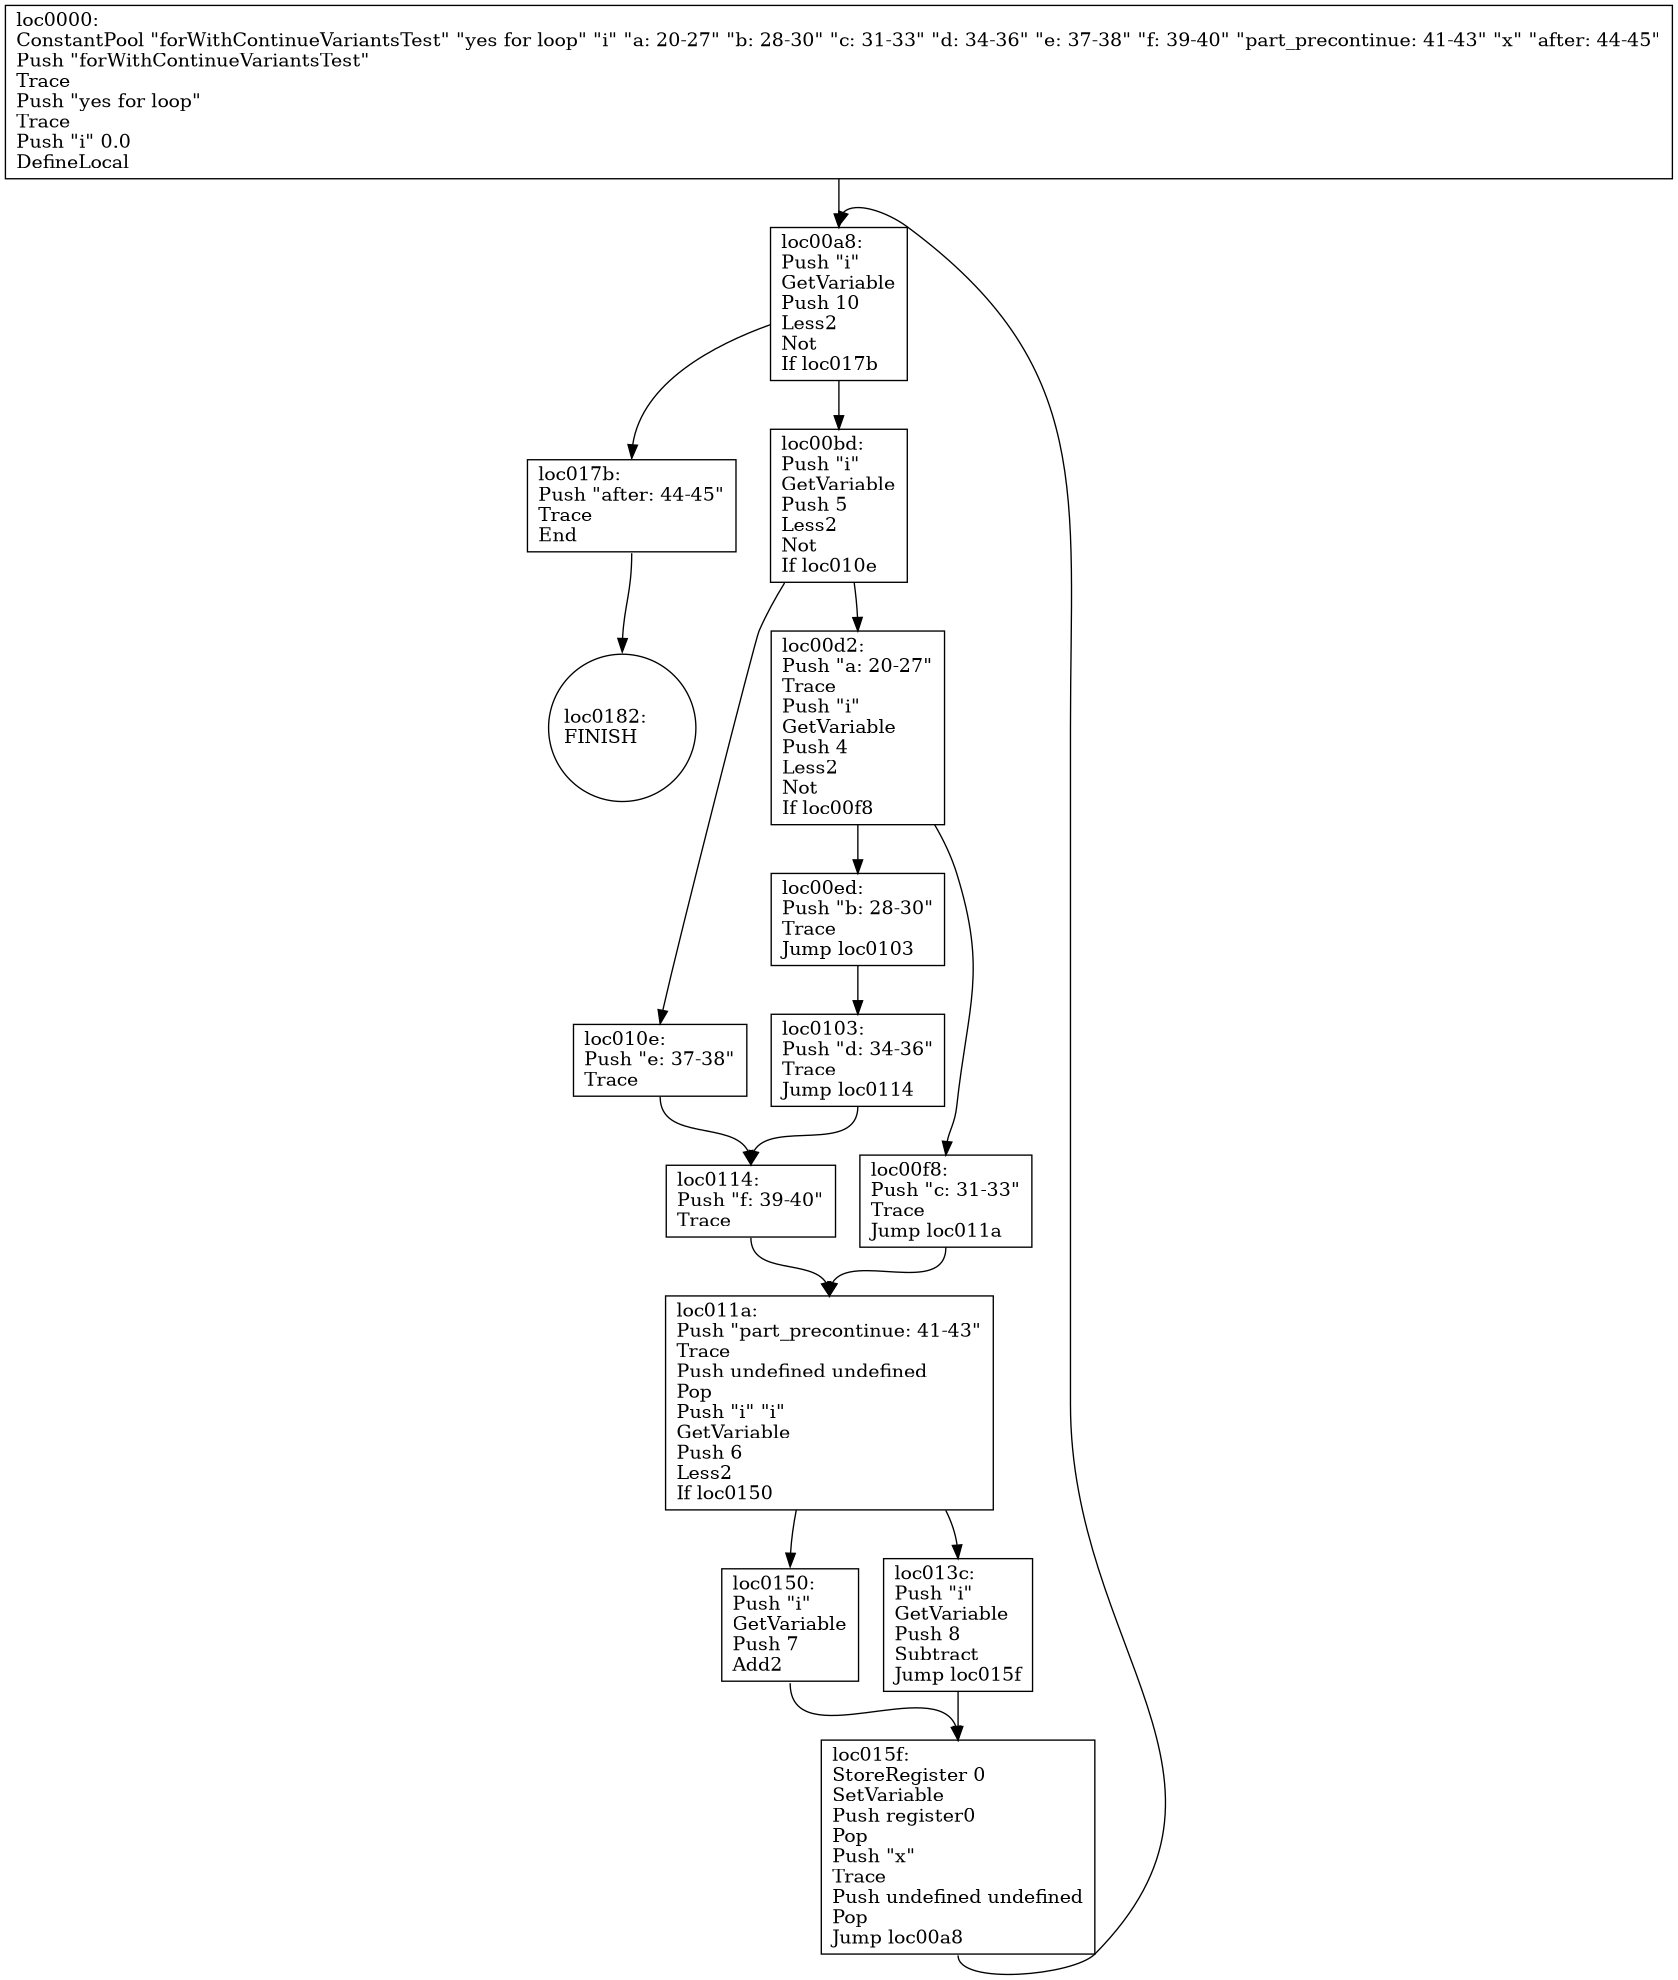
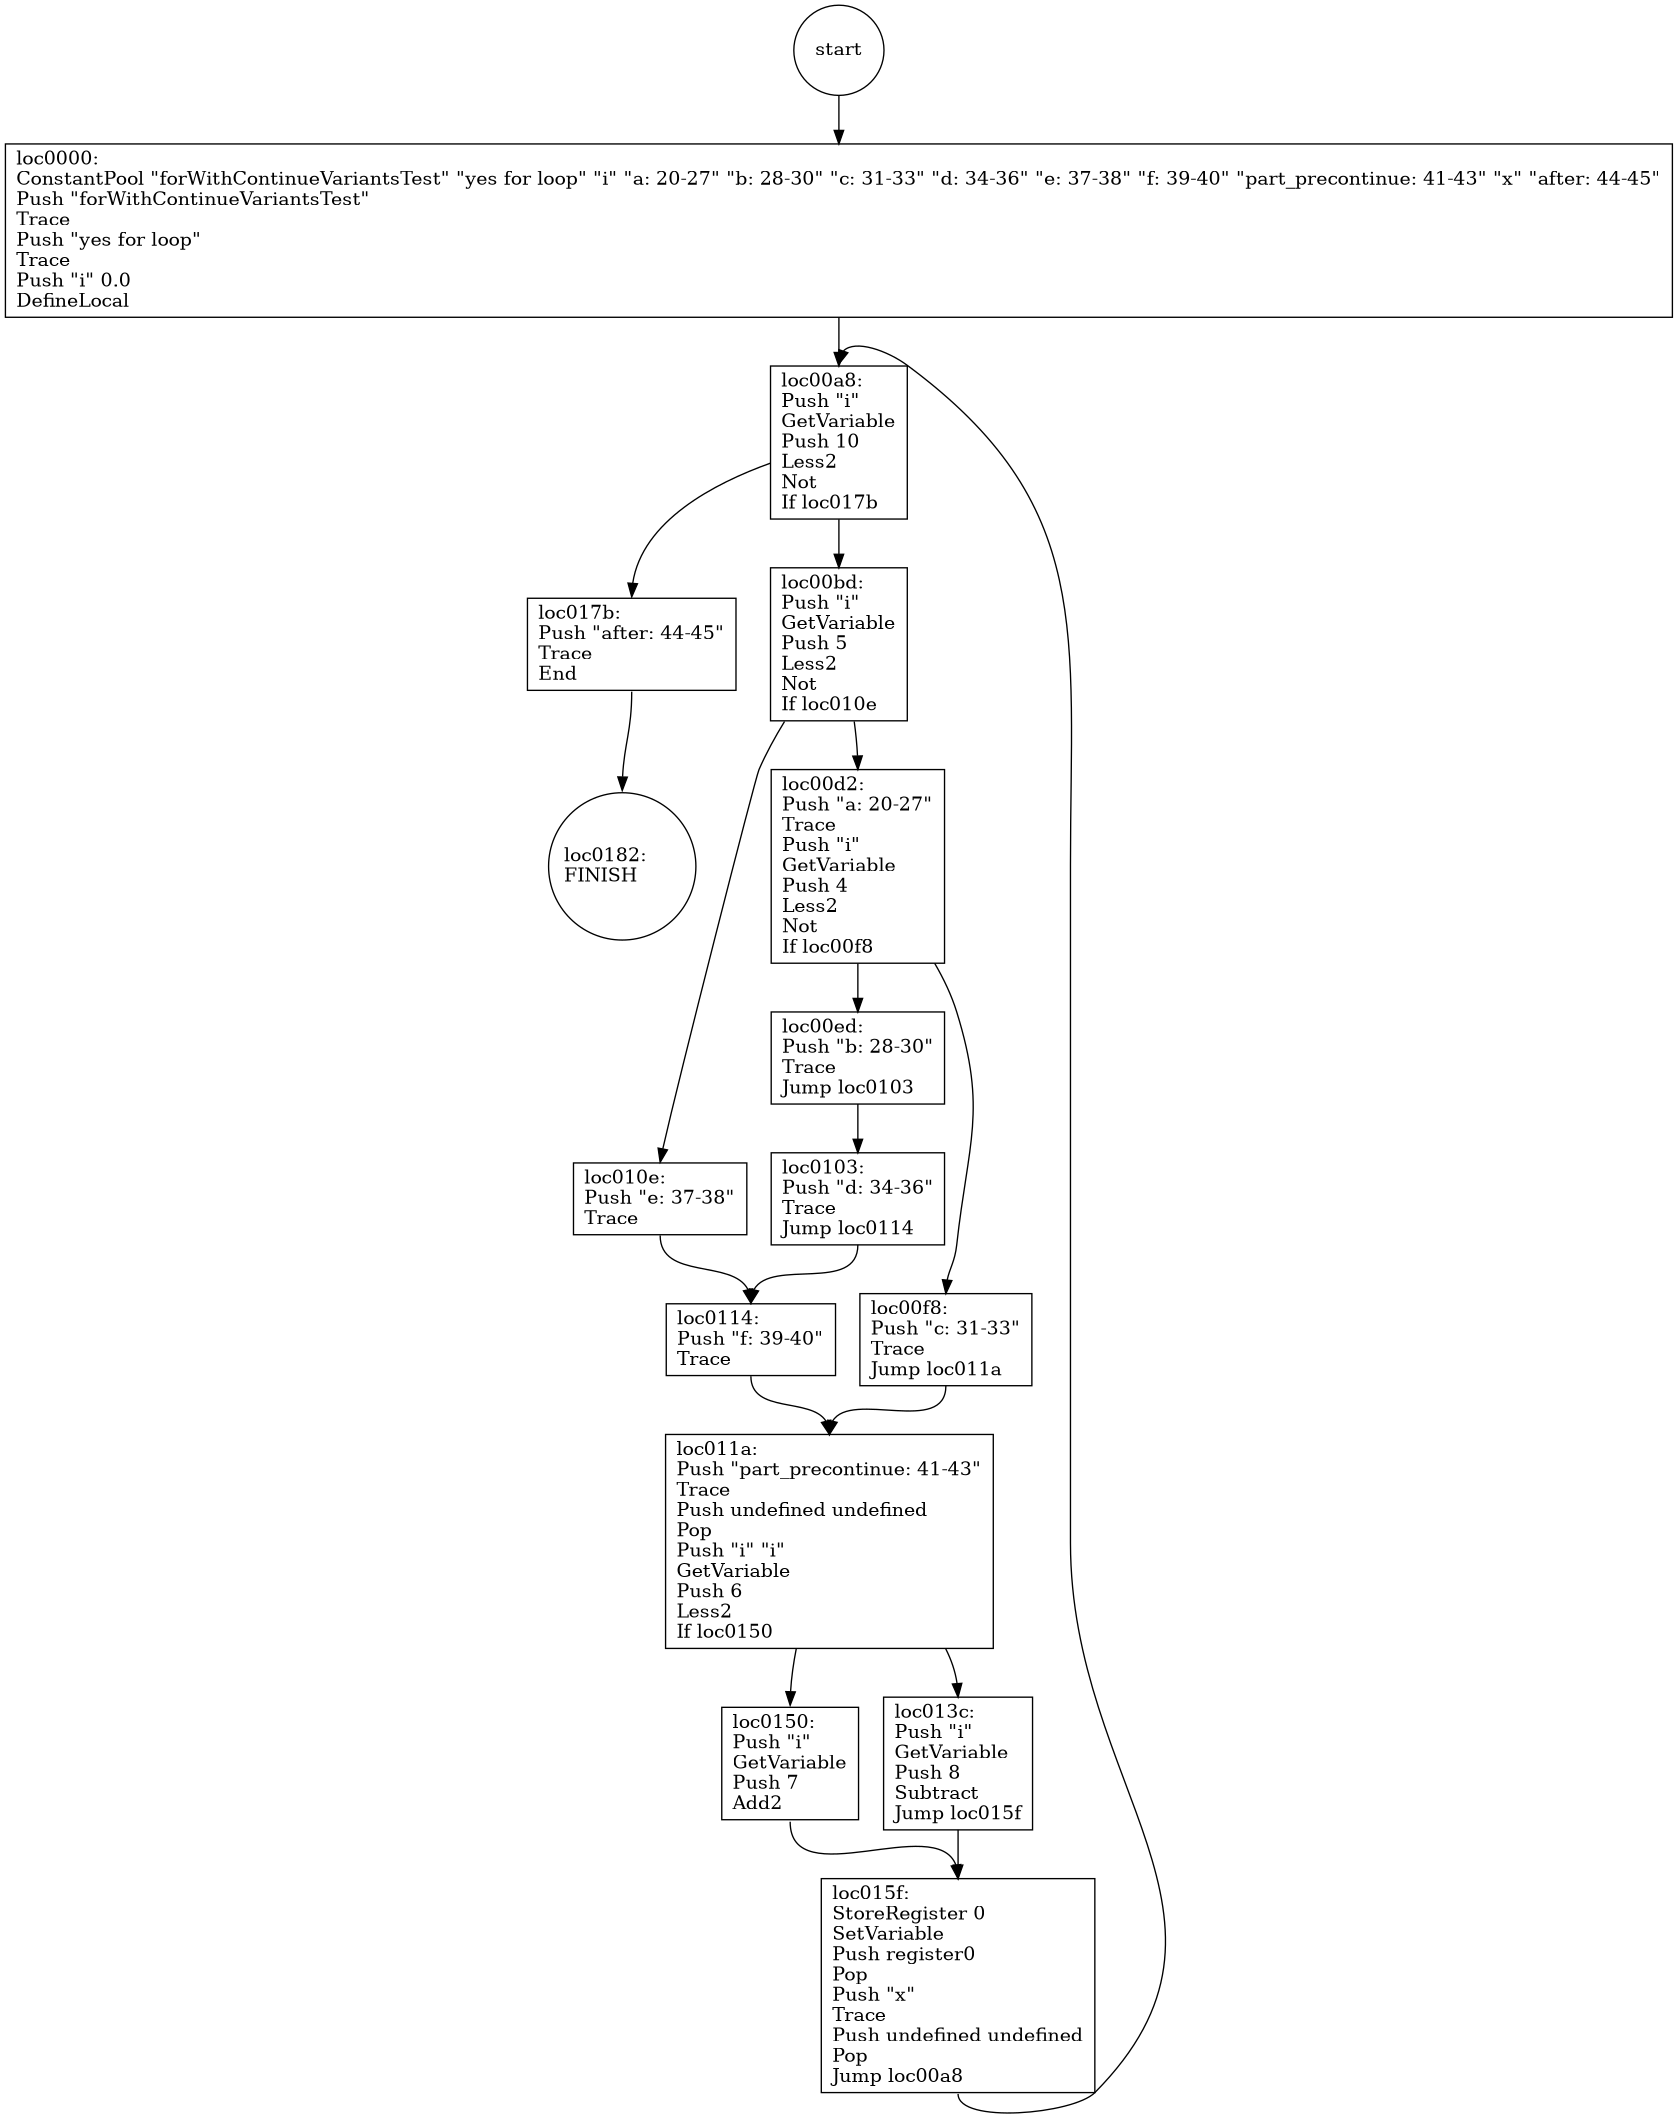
node "start": added
